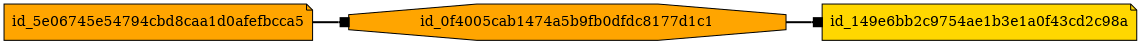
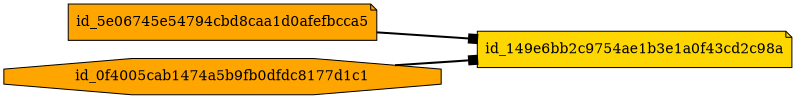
edge "id_5e06745e54794cbd8caa1d0afefbcca5" -> "id_0f4005cab1474a5b9fb0dfdc8177d1c1": now "id_5e06745e54794cbd8caa1d0afefbcca5" -> "id_149e6bb2c9754ae1b3e1a0f43cd2c98a"
